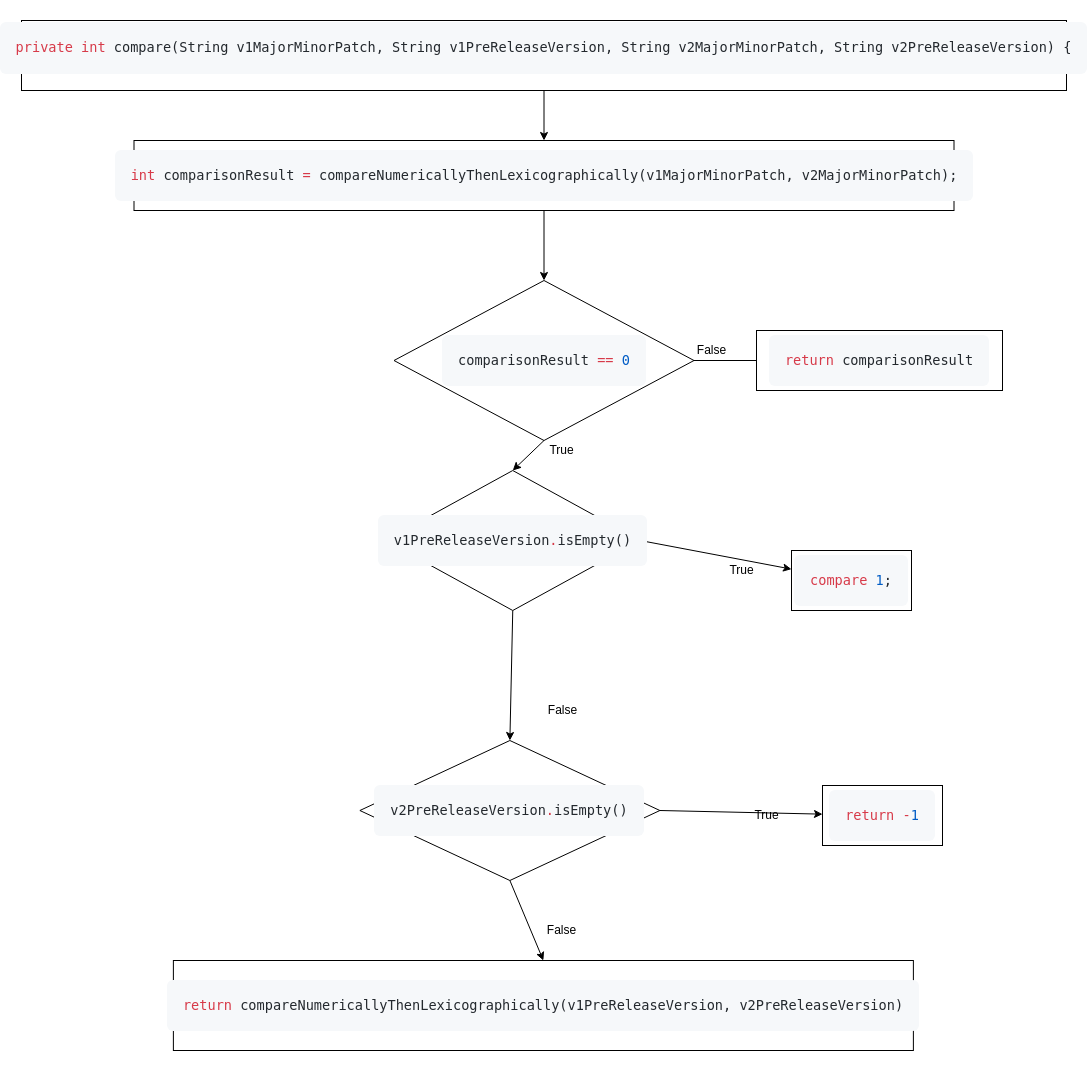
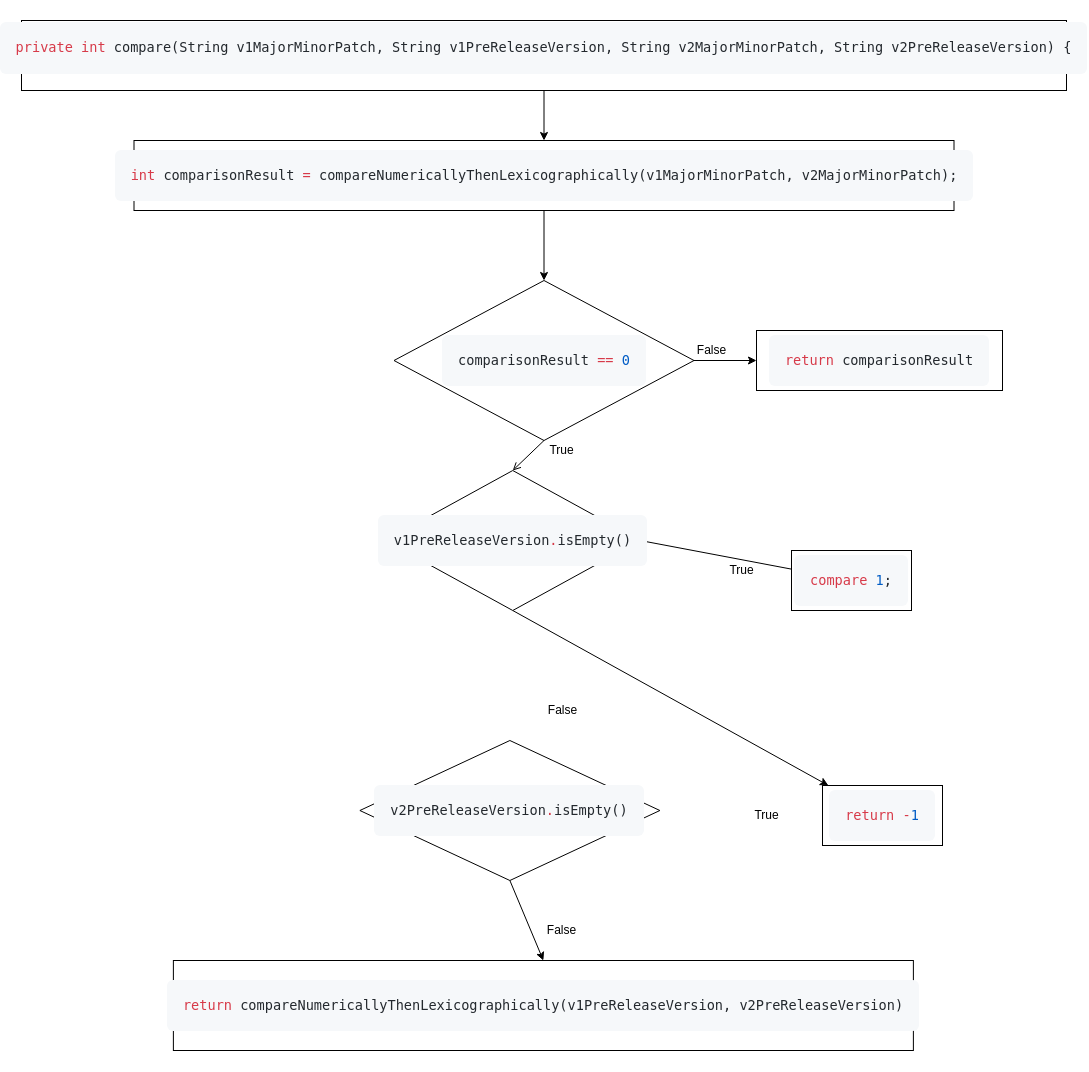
edge "comparisonResult == 0" -- "return comparisonResult": arrowhead none -> classic
edge "comparisonResult == 0" -> "v1PreReleaseVersion.isEmpty()": arrowhead classic -> open
edge "v1PreReleaseVersion.isEmpty()" -> "compare 1;": arrowhead classic -> none
edge "v1PreReleaseVersion.isEmpty()" -> "v2PreReleaseVersion.isEmpty()": now "v1PreReleaseVersion.isEmpty()" -> "return -1"
edge "v2PreReleaseVersion.isEmpty()" -> "return -1": removed
